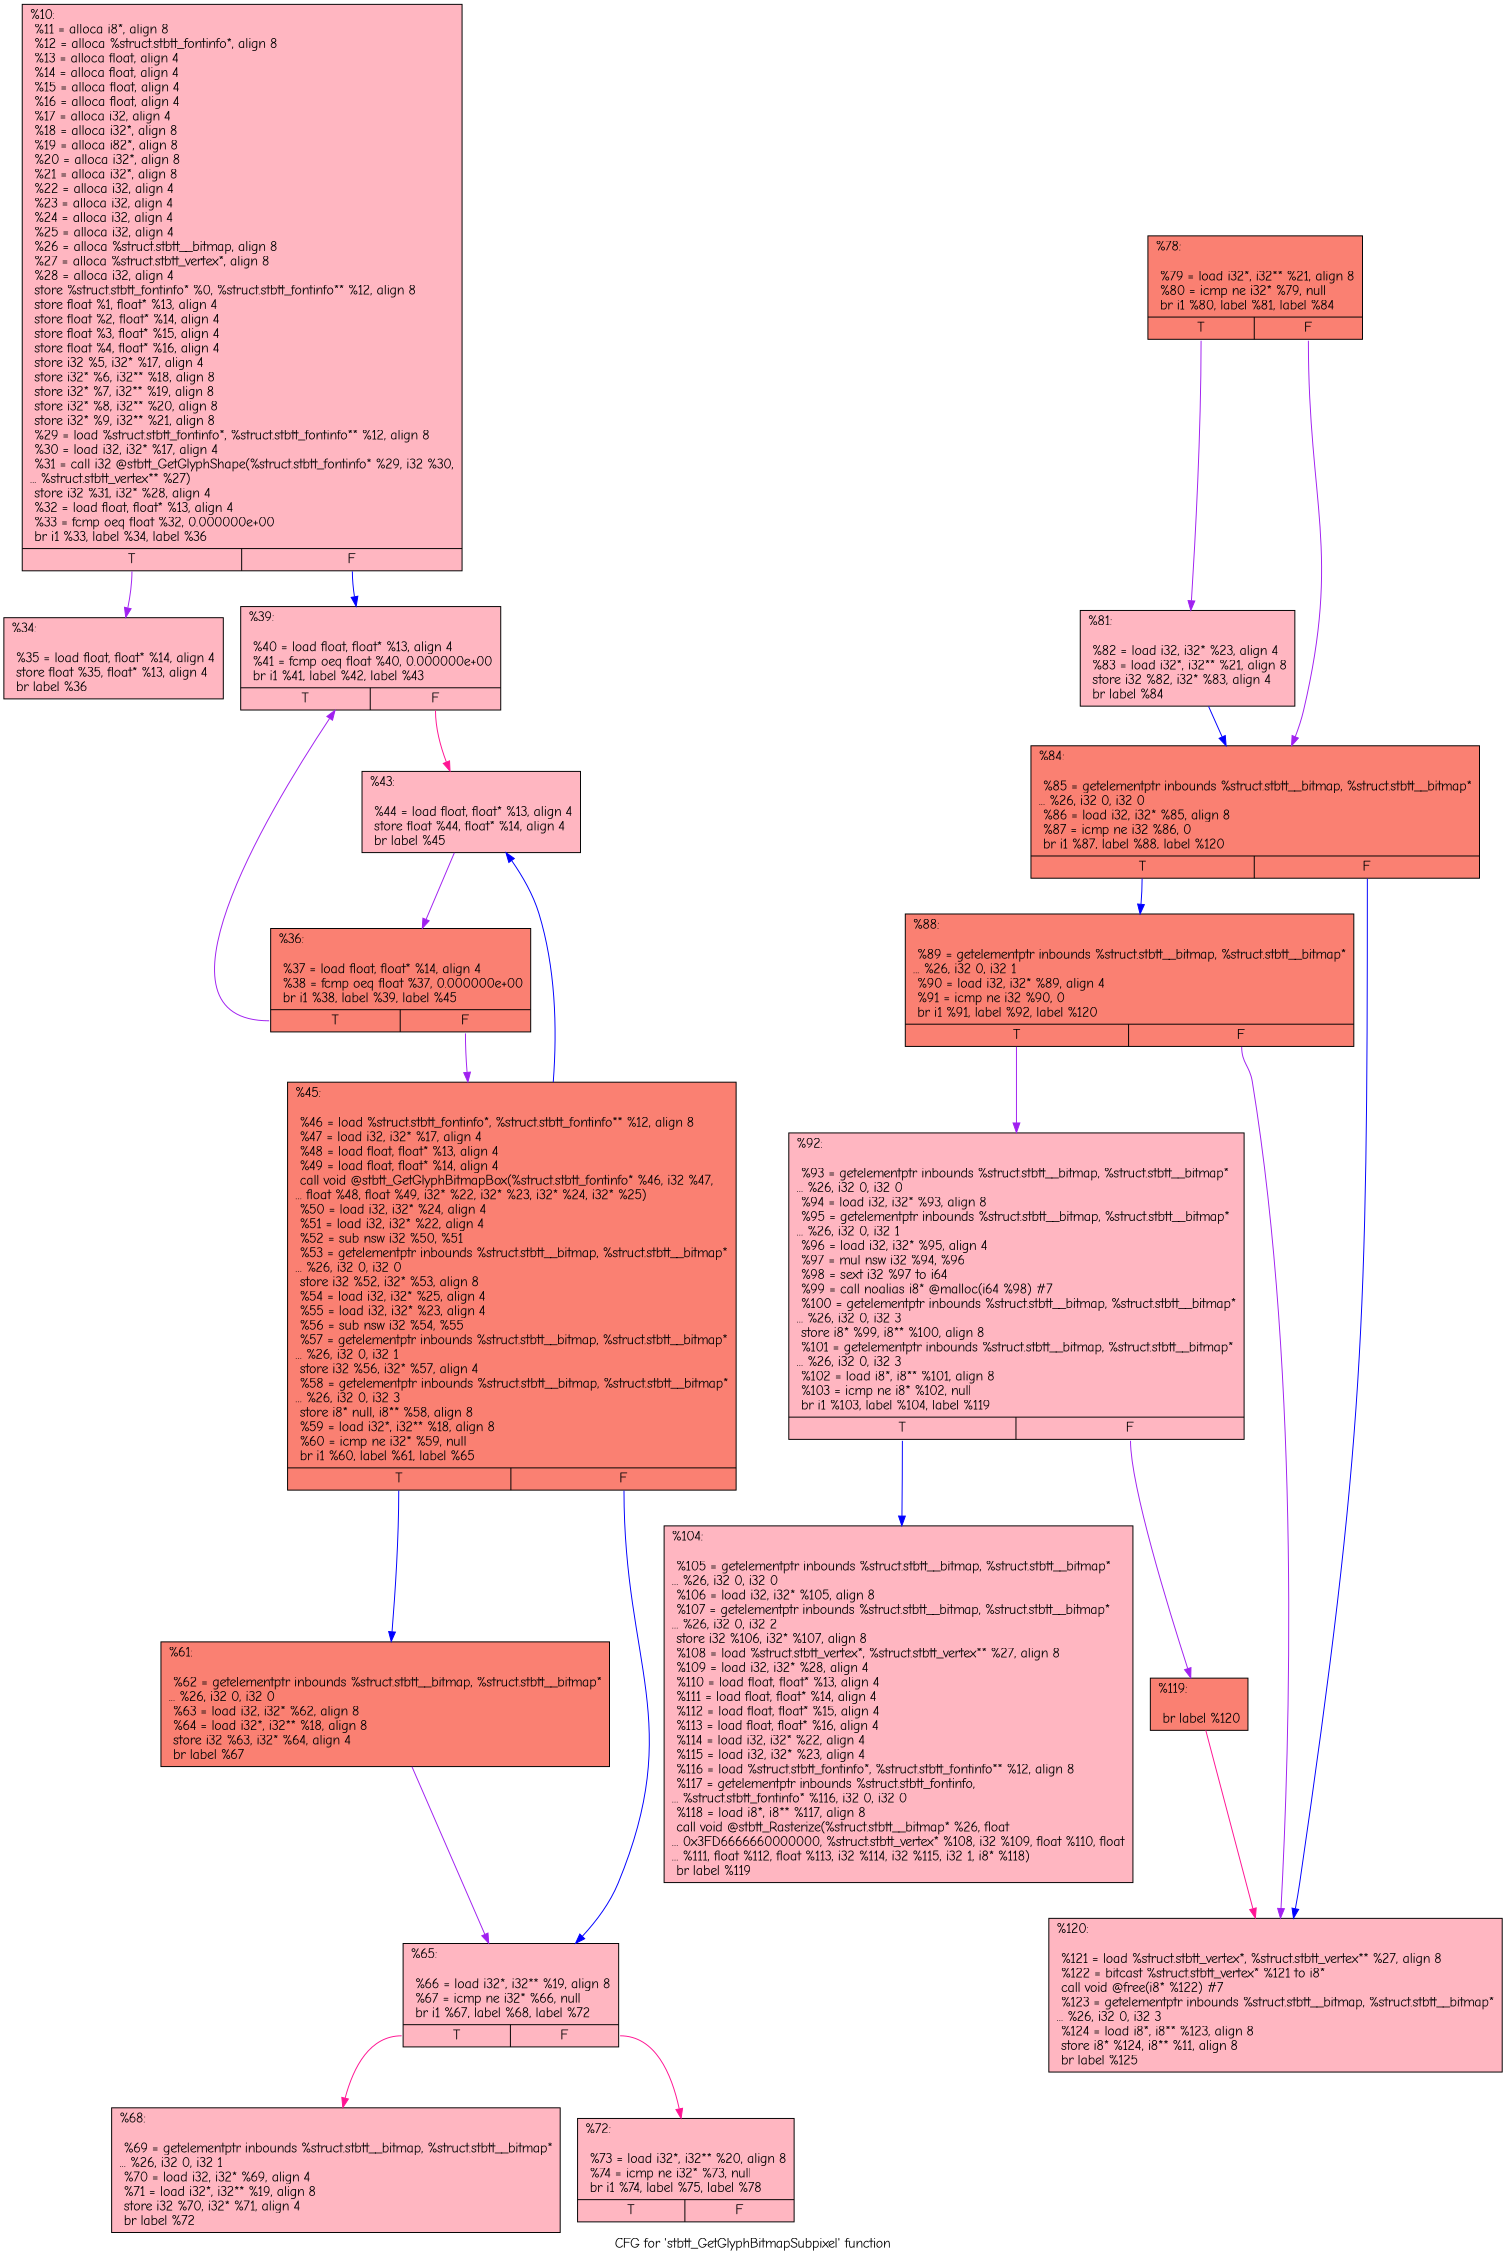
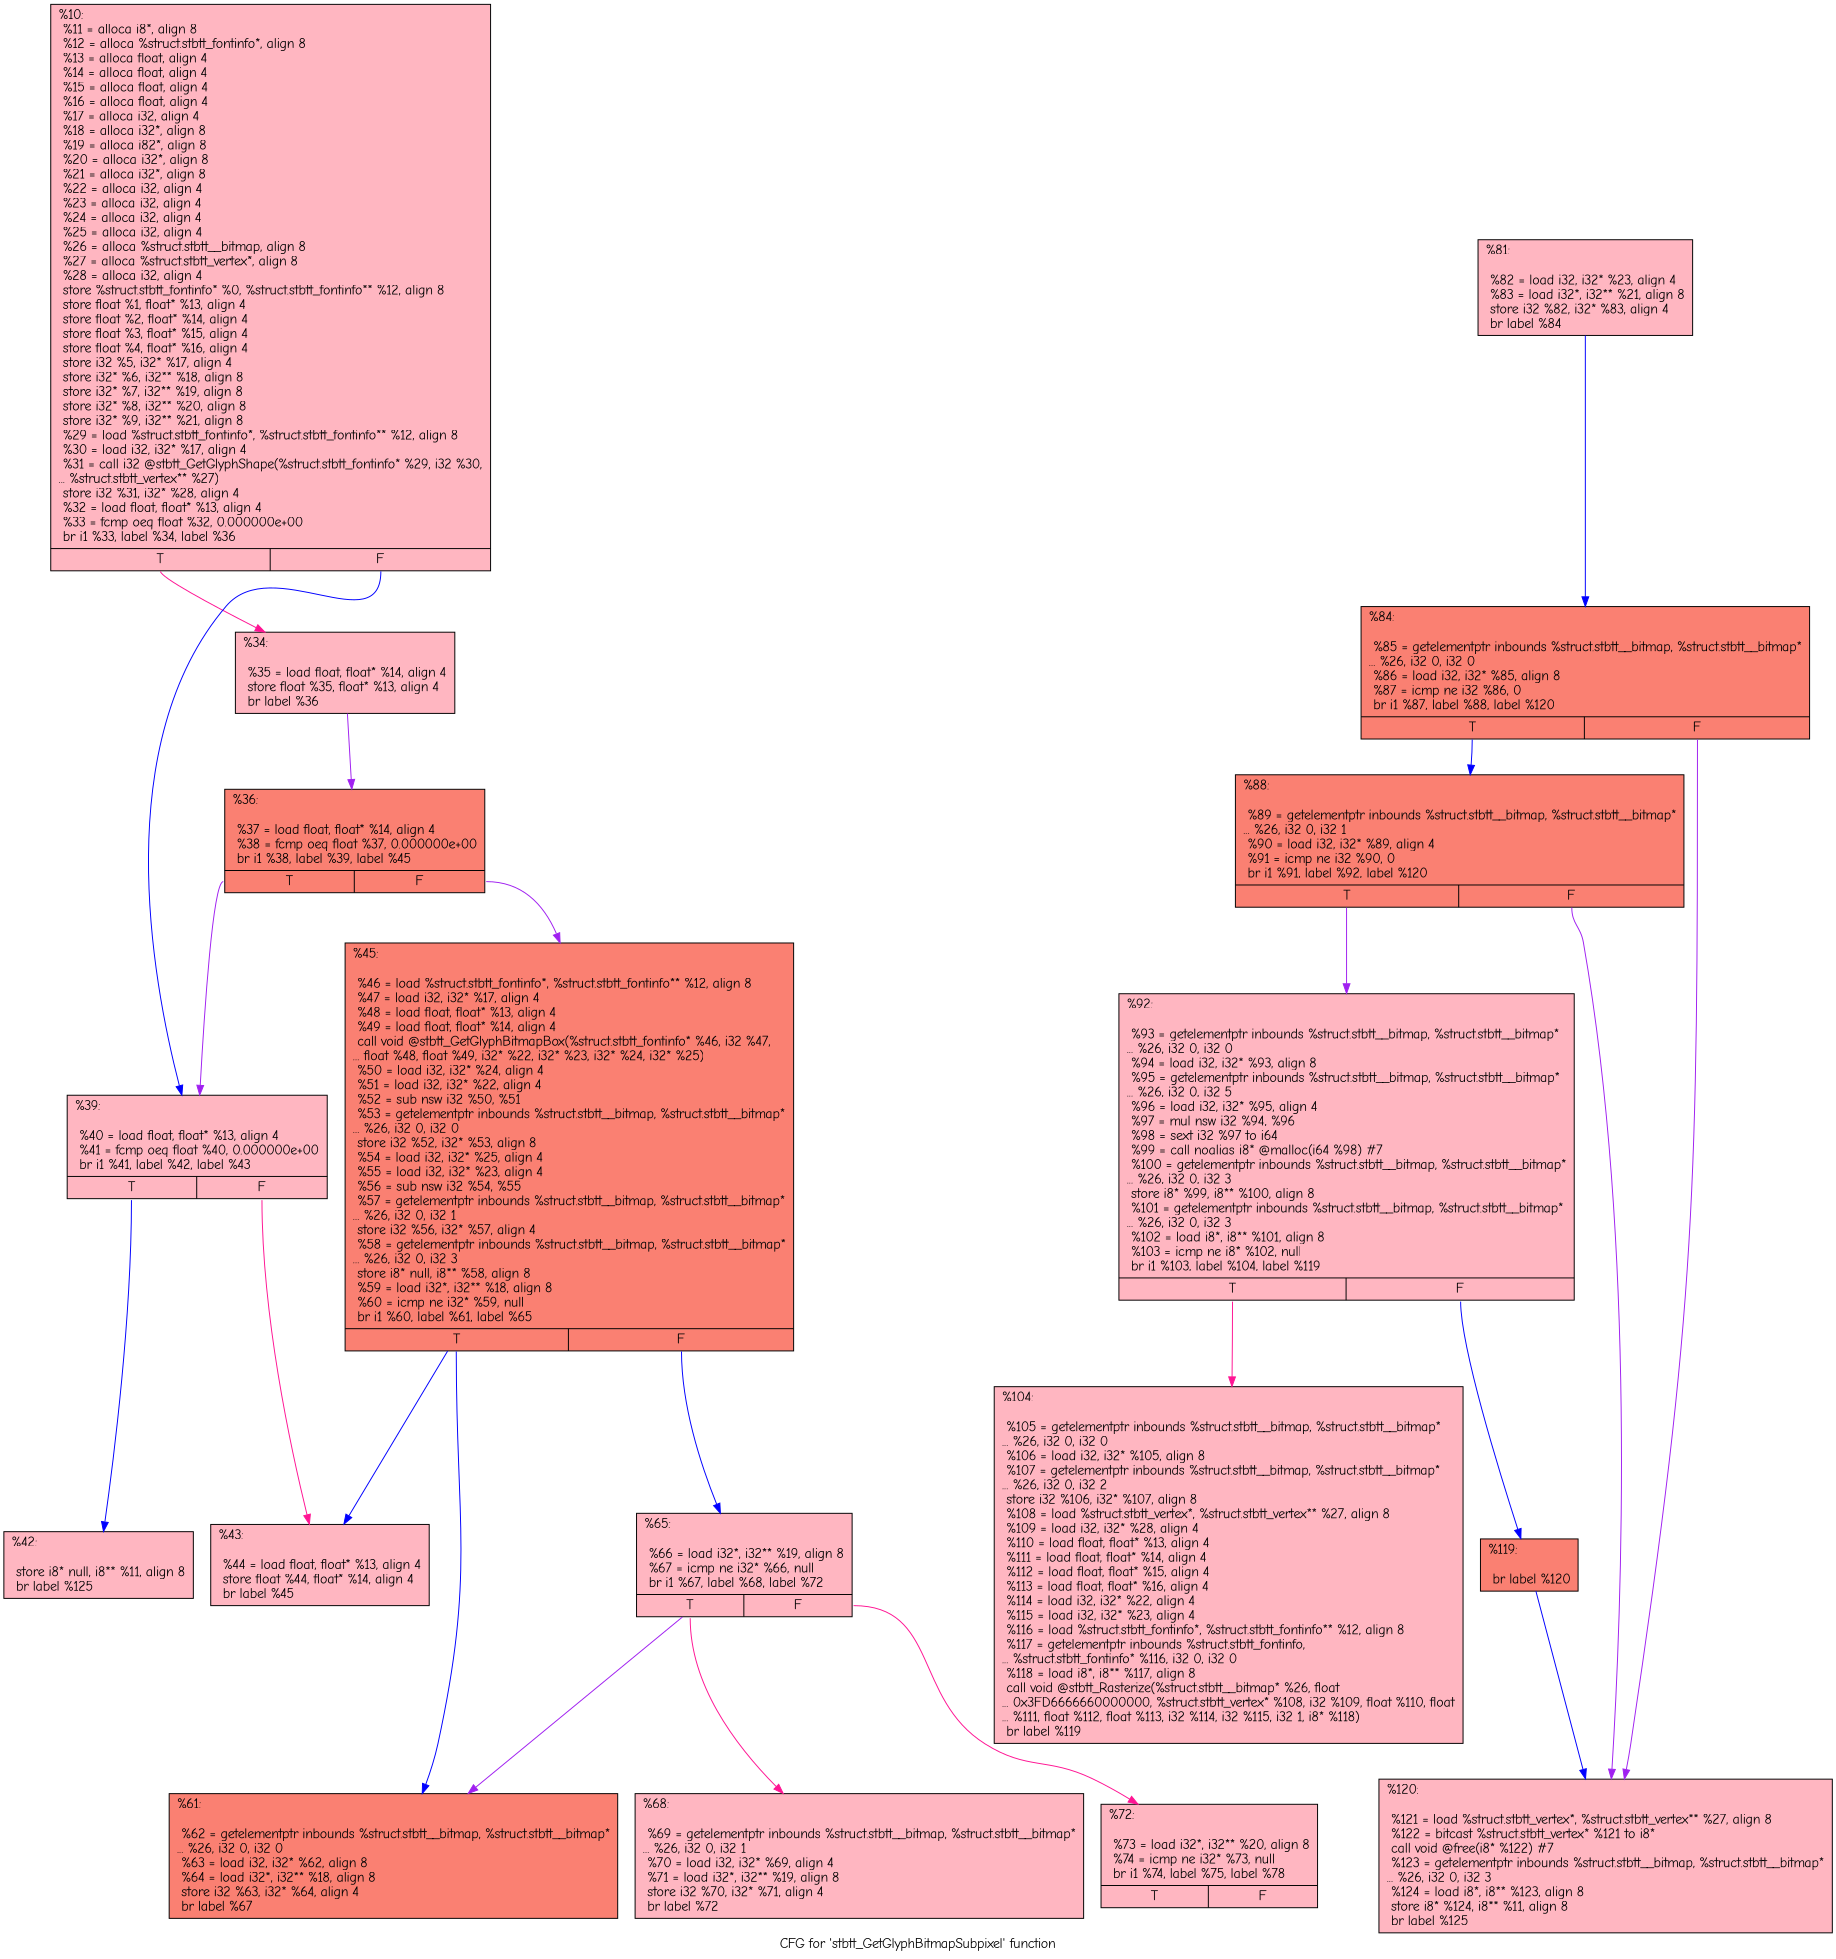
node "%78:": removed
edge "%10:" -> "%34:": color purple -> deeppink
edge "%43:" -> "%36:": now "%34:" -> "%36:"
node "%92:": text "... %26, i32 0, i32 1" -> "... %26, i32 0, i32 5"
edge "%84:" -> "%120:": color blue -> purple
edge "%92:" -> "%104:": color blue -> deeppink
edge "%92:" -> "%119:": color purple -> blue
node "%42:": added
edge "%119:" -> "%120:": color deeppink -> blue
edge "%61:" -> "%65:": reversed
